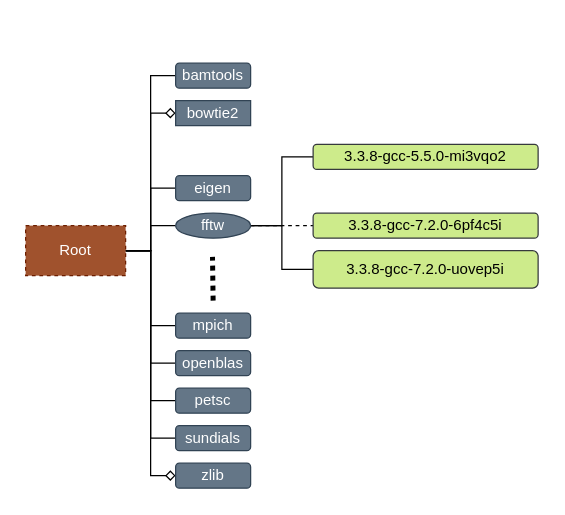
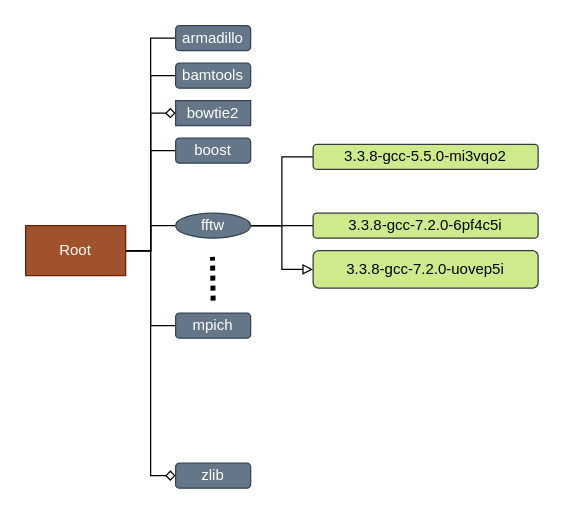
node "armadillo": added
edge "armadillo" -- "Root": added
edge "boost" -- "Root": added
node "boost": added
edge "eigen" -- "Root": removed
node "eigen": removed
edge "fftw" -- "3.3.8-gcc-7.2.0-6pf4c5i": style dashed -> solid
node "Root": style dashed -> solid
edge "fftw" -- "3.3.8-gcc-7.2.0-uovep5i": arrowhead none -> block
edge "Root" -- "openblas": removed
node "openblas": removed
edge "Root" -- "petsc": removed
node "petsc": removed
edge "Root" -- "sundials": removed
node "sundials": removed
